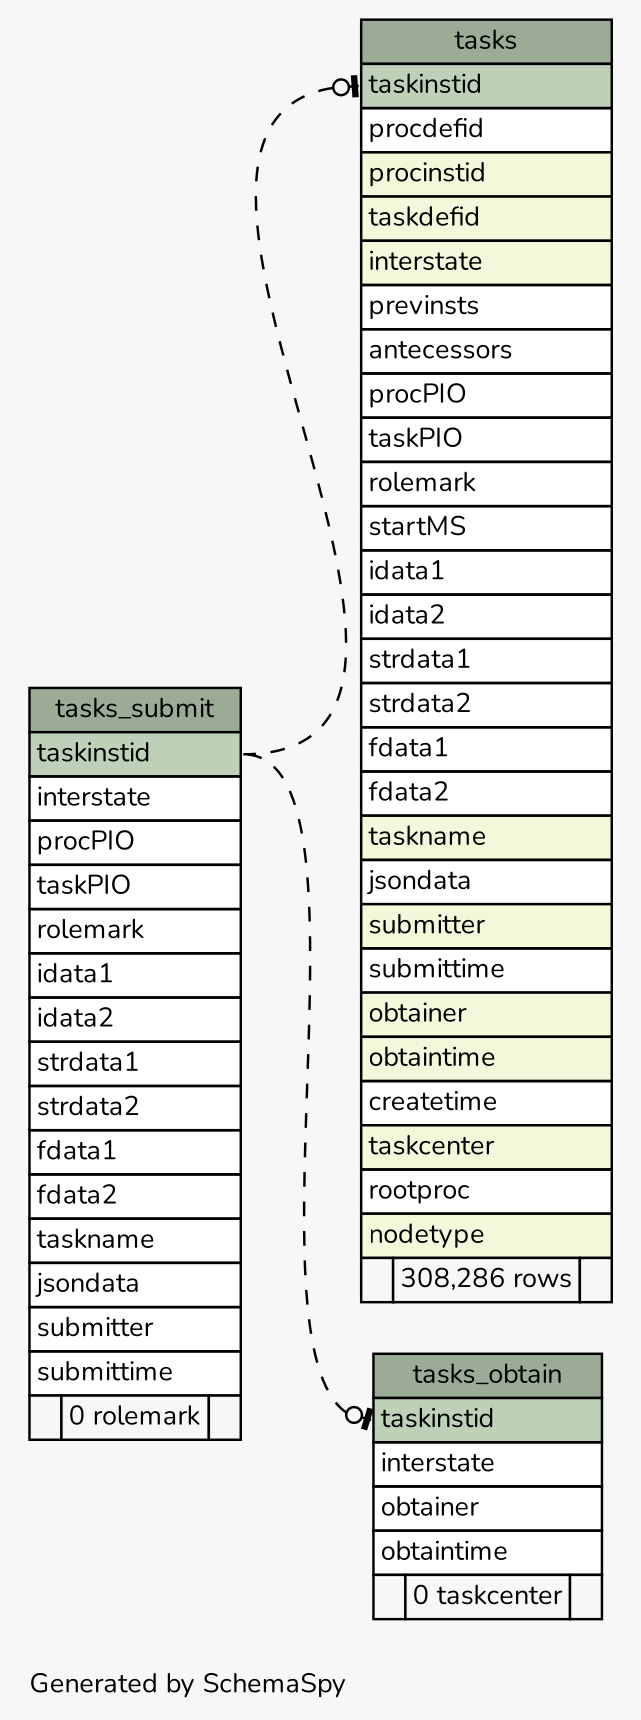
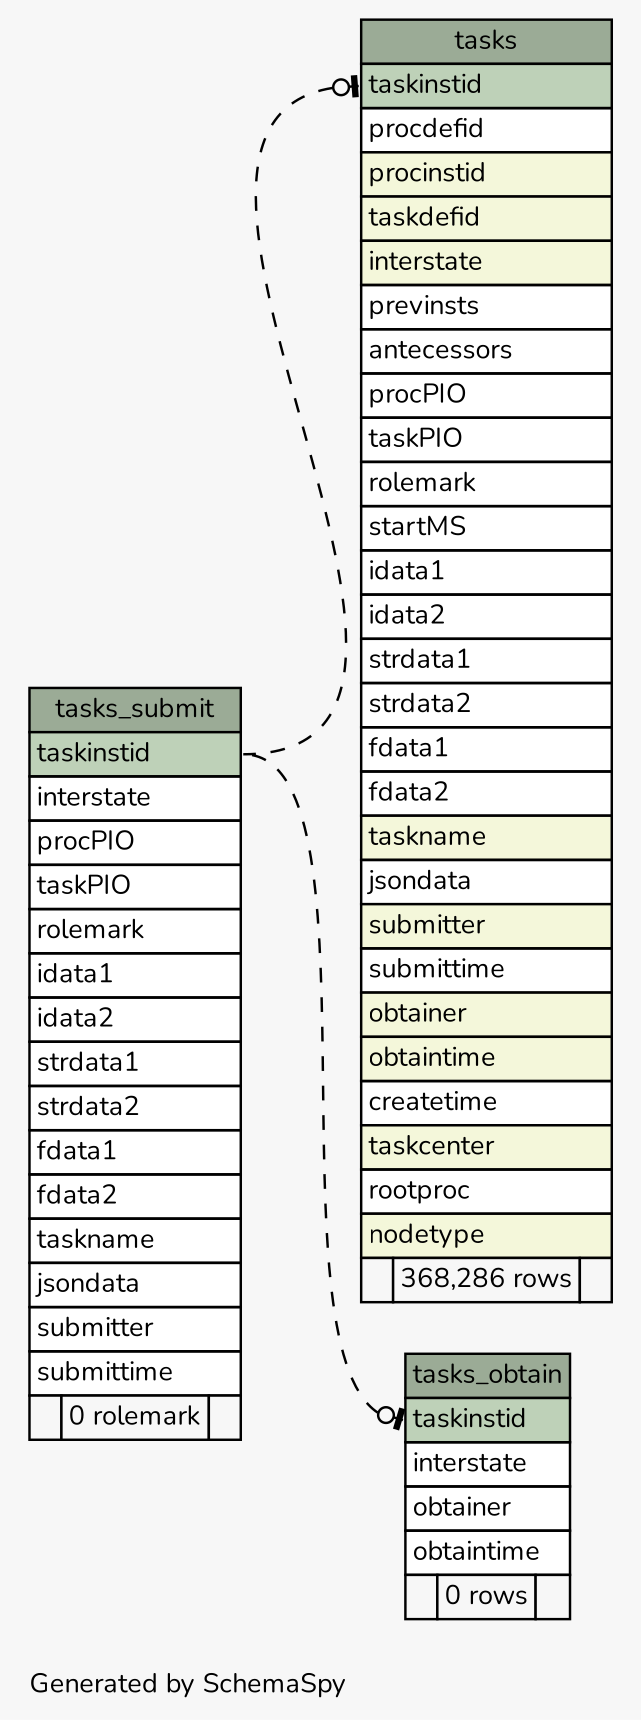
node "tasks": text "308,286 rows" -> "368,286 rows"
node "tasks_obtain": text "0 taskcenter" -> "0 rows"
